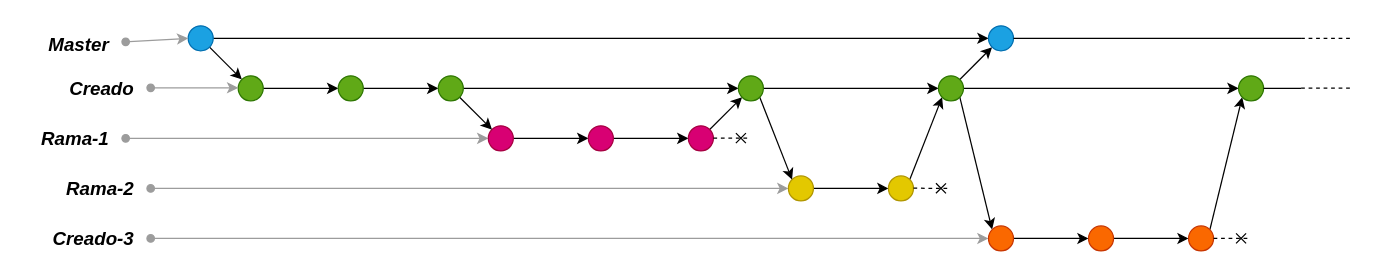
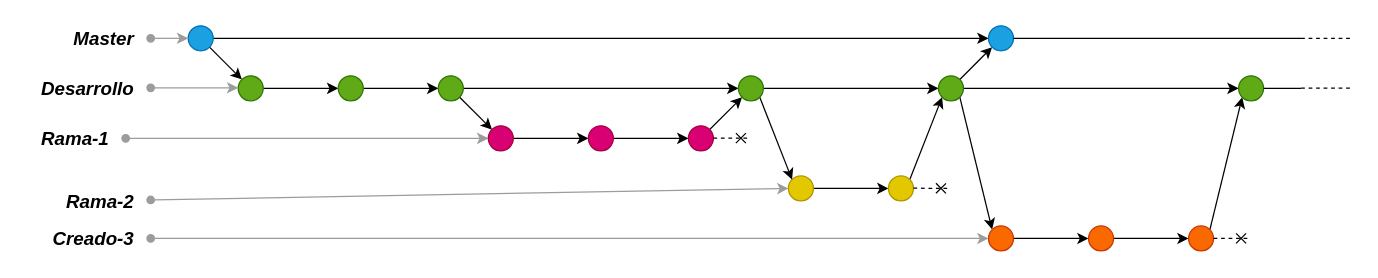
node "Master": moved (76, 44) -> (101, 38)
node "Creado": label "Creado" -> "Desarrollo"
node "Rama-2": moved (101, 188) -> (101, 201)
